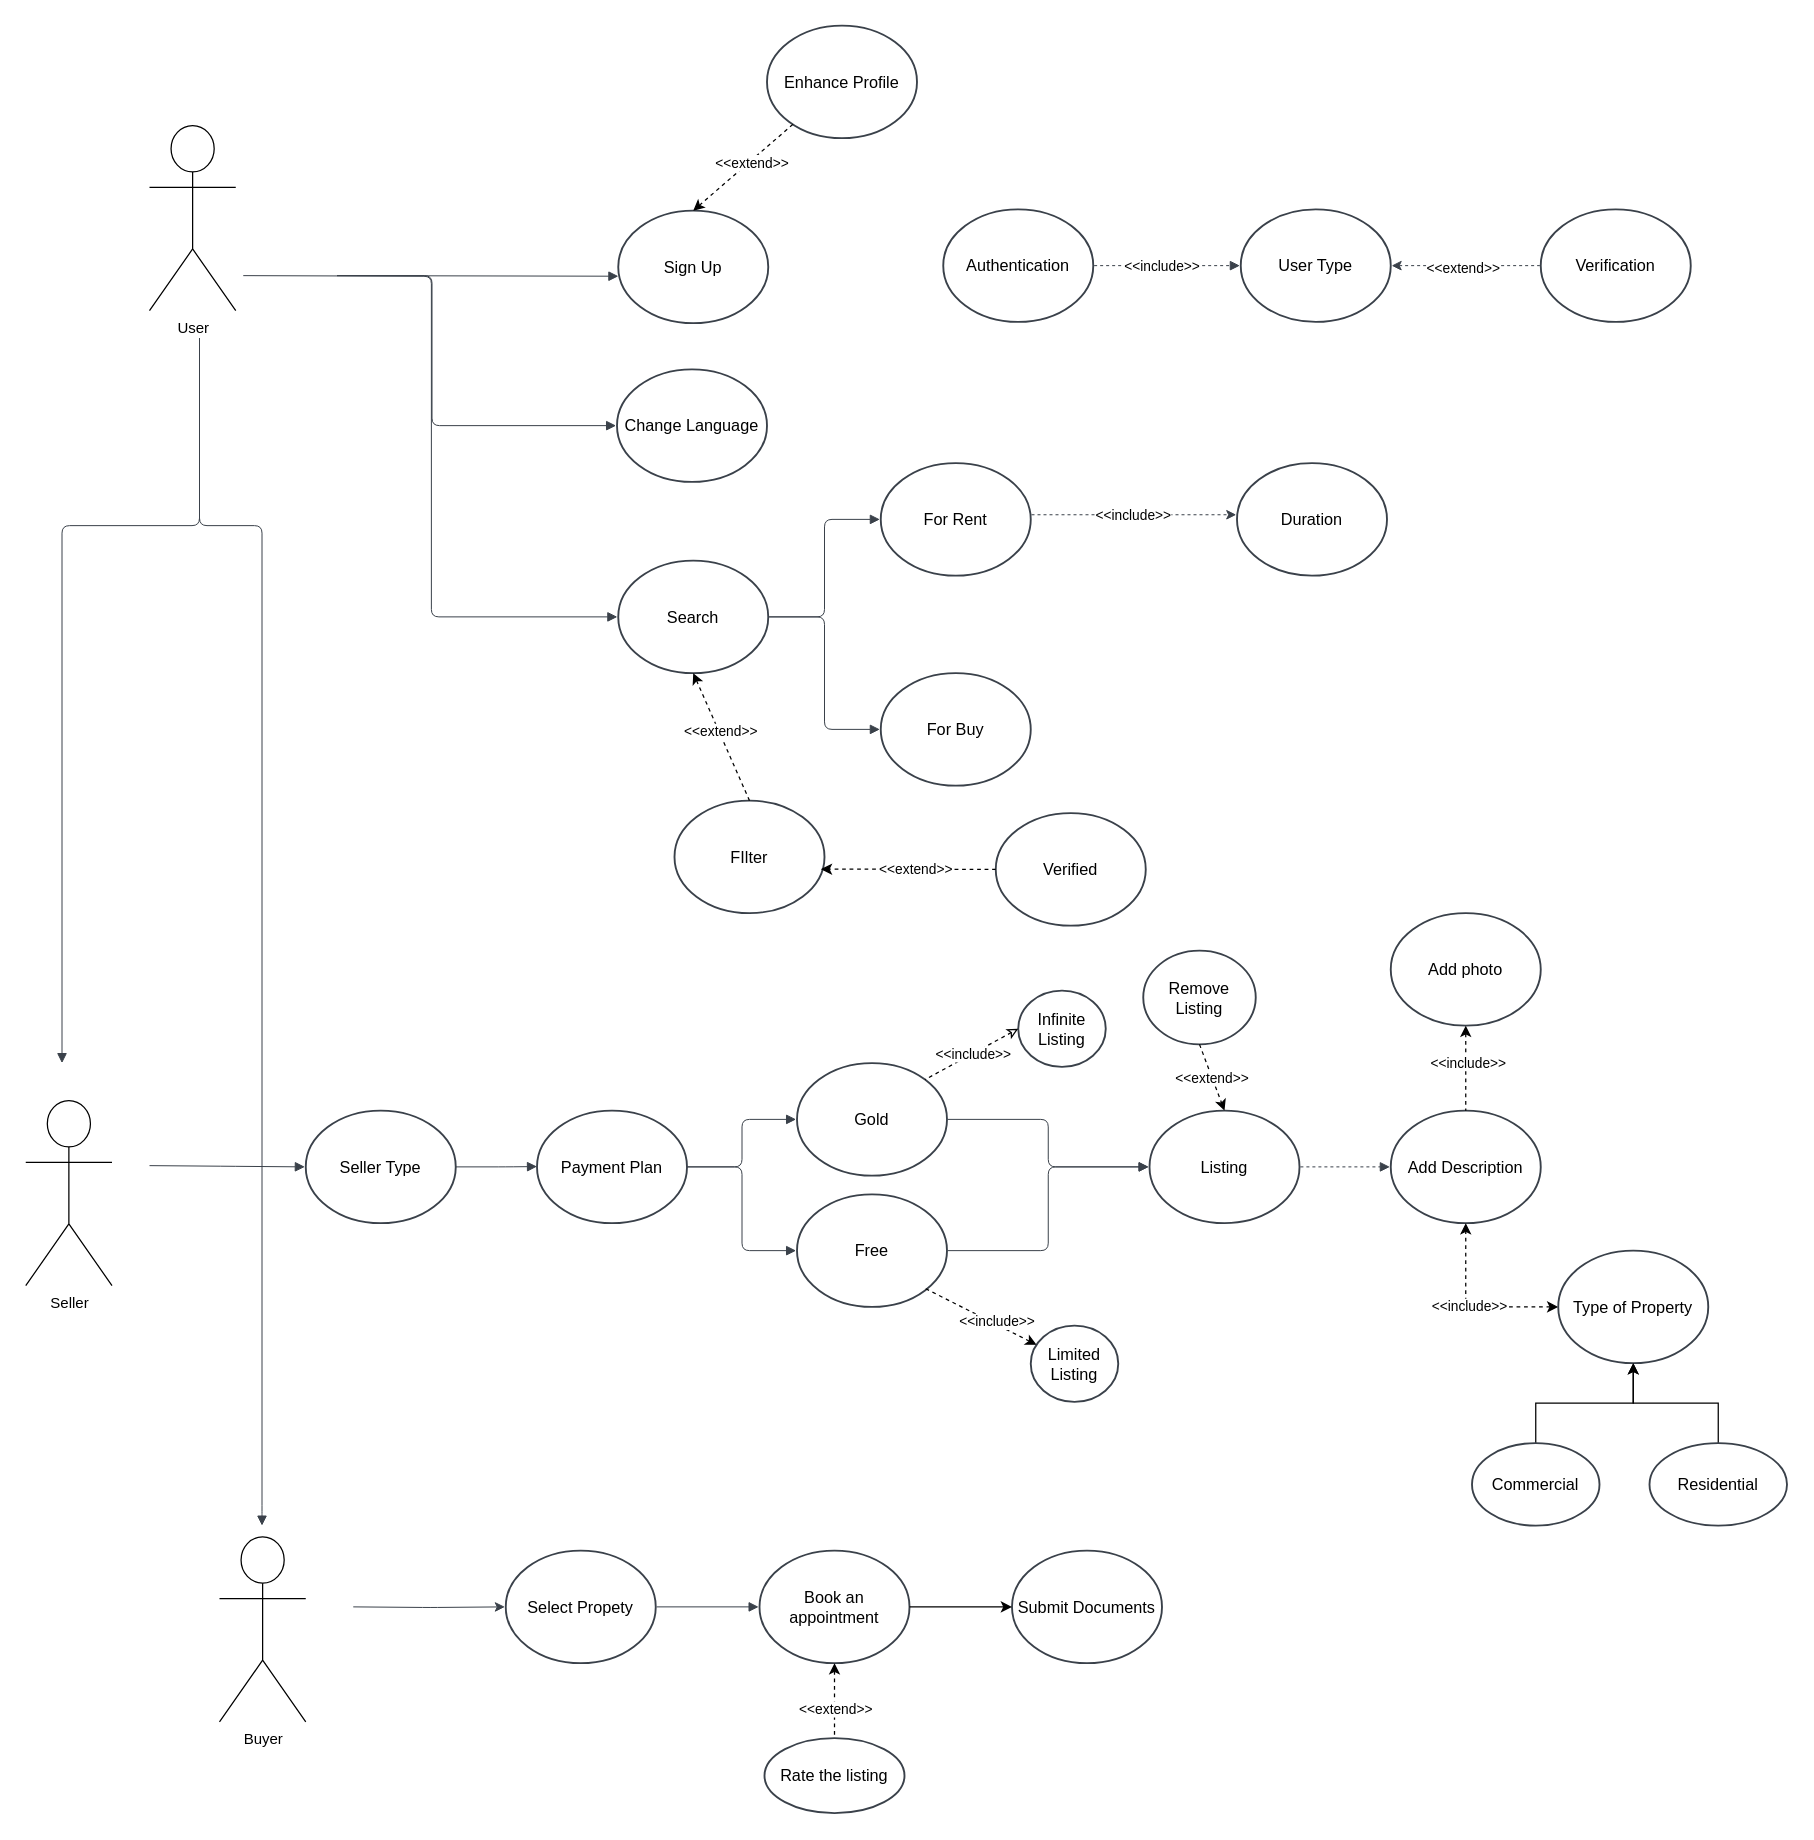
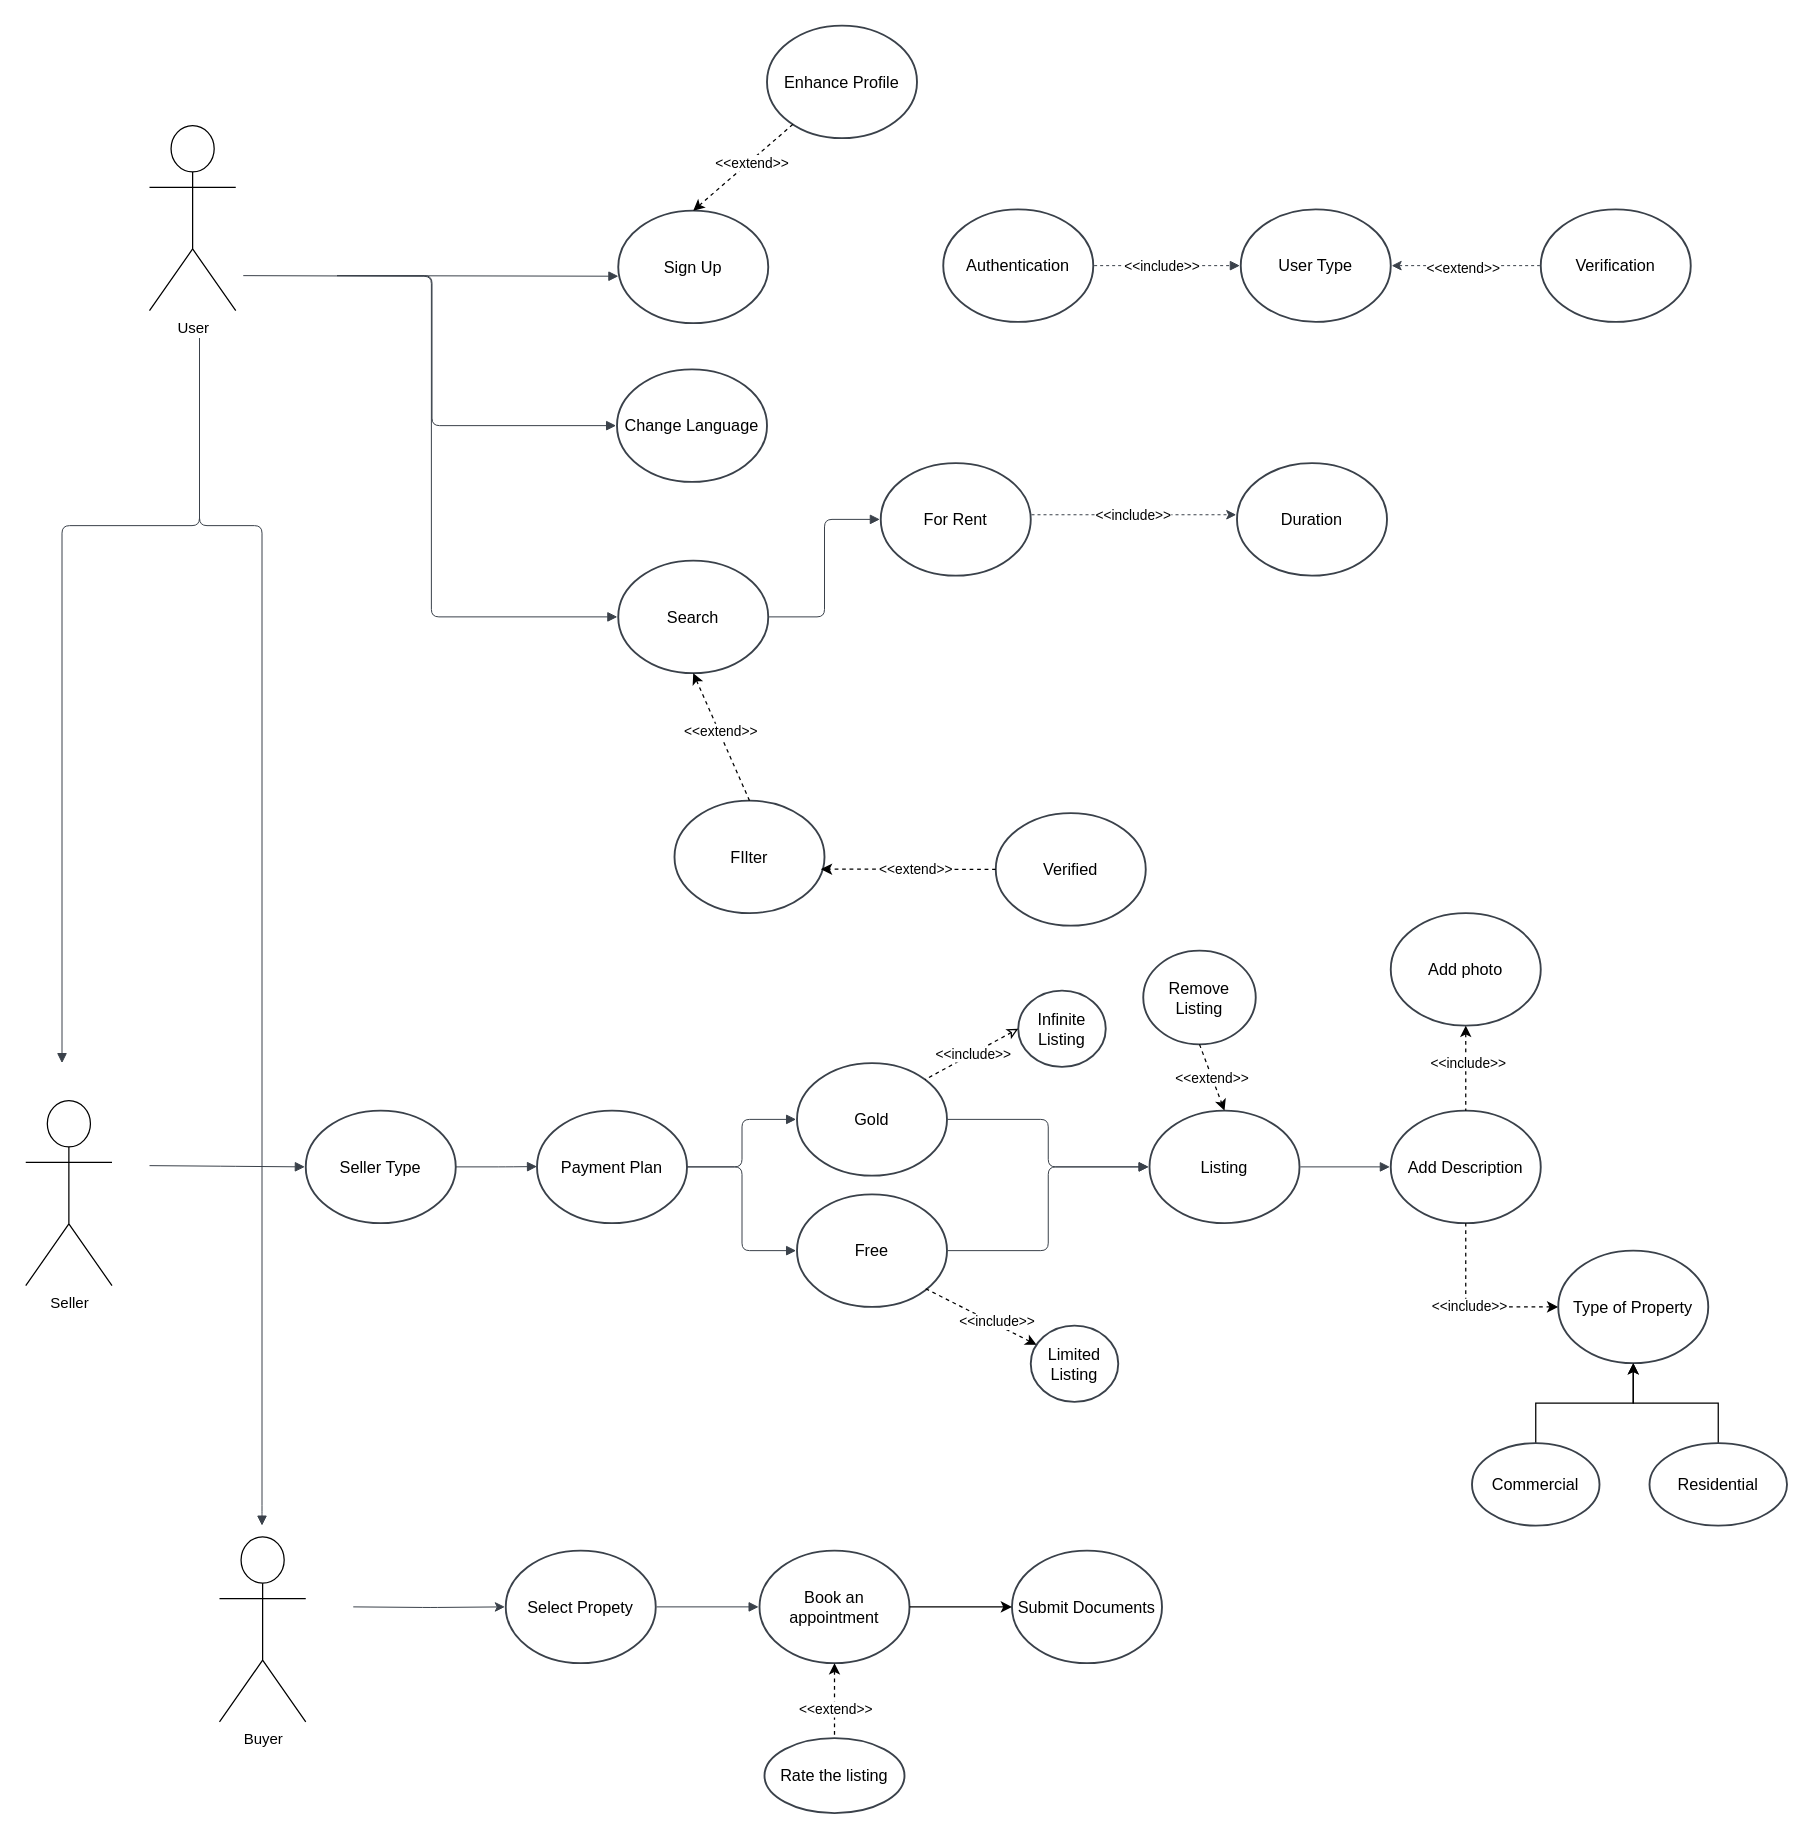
edge "Search" -> "For Buy": removed
node "For Buy": removed
edge "Listing" -> "Add Description": style dashed -> solid
edge "Add Description" -- "Type of Property": arrowhead classic -> none
